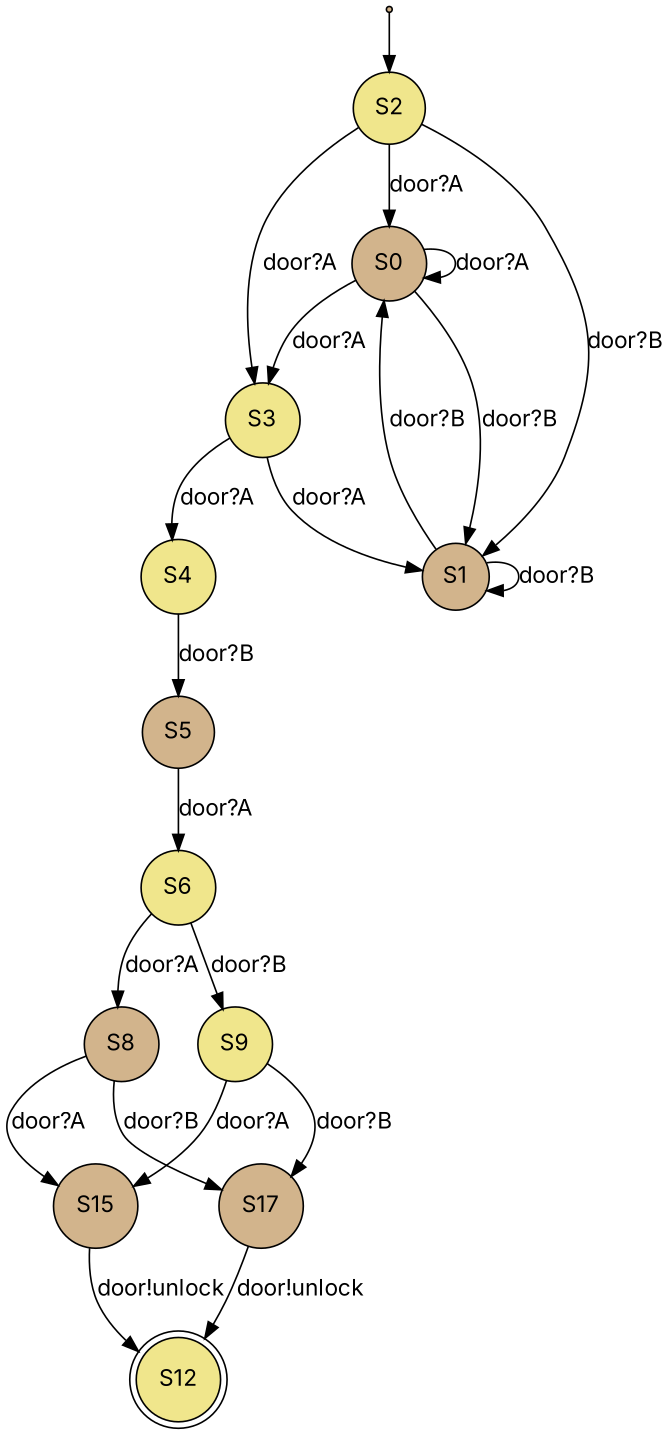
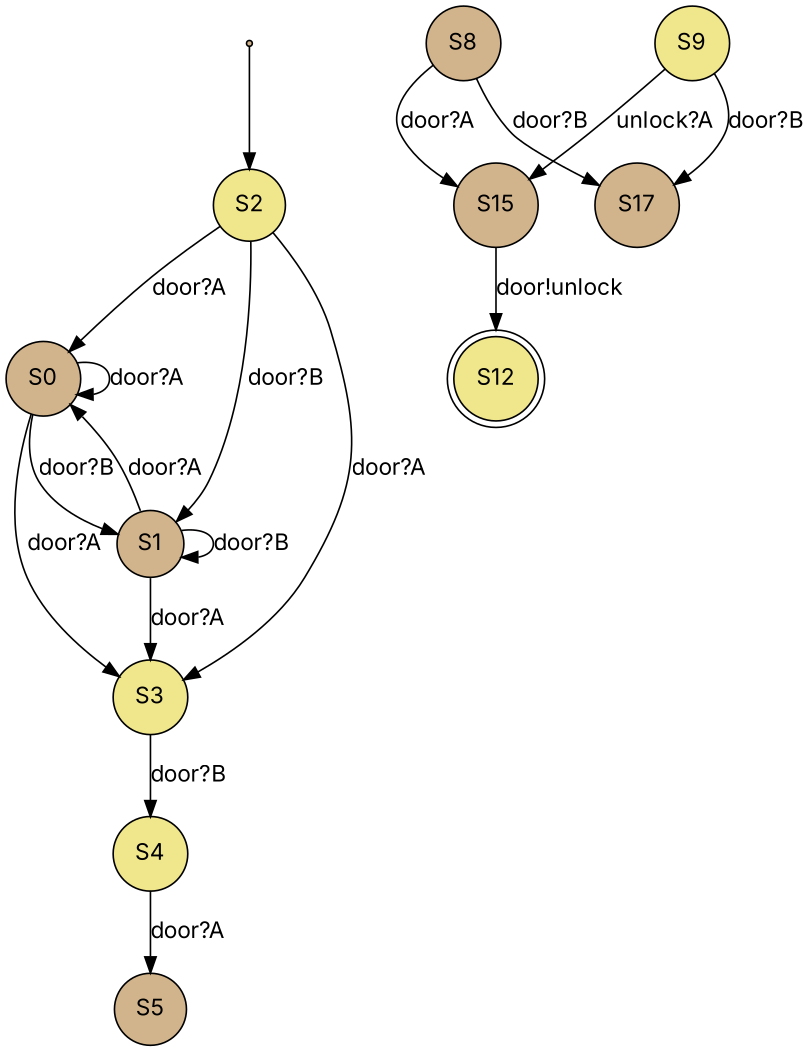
edge "S1" -> "S0": label "door?B" -> "door?A"
edge "S3" -> "S4": label "door?A" -> "door?B"
edge "S3" -> "S1": reversed
edge "S4" -> "S5": label "door?B" -> "door?A"
node "S6": removed
edge "S9" -> "S15": label "door?A" -> "unlock?A"
edge "S17" -> "S12": removed, label "door!unlock"
